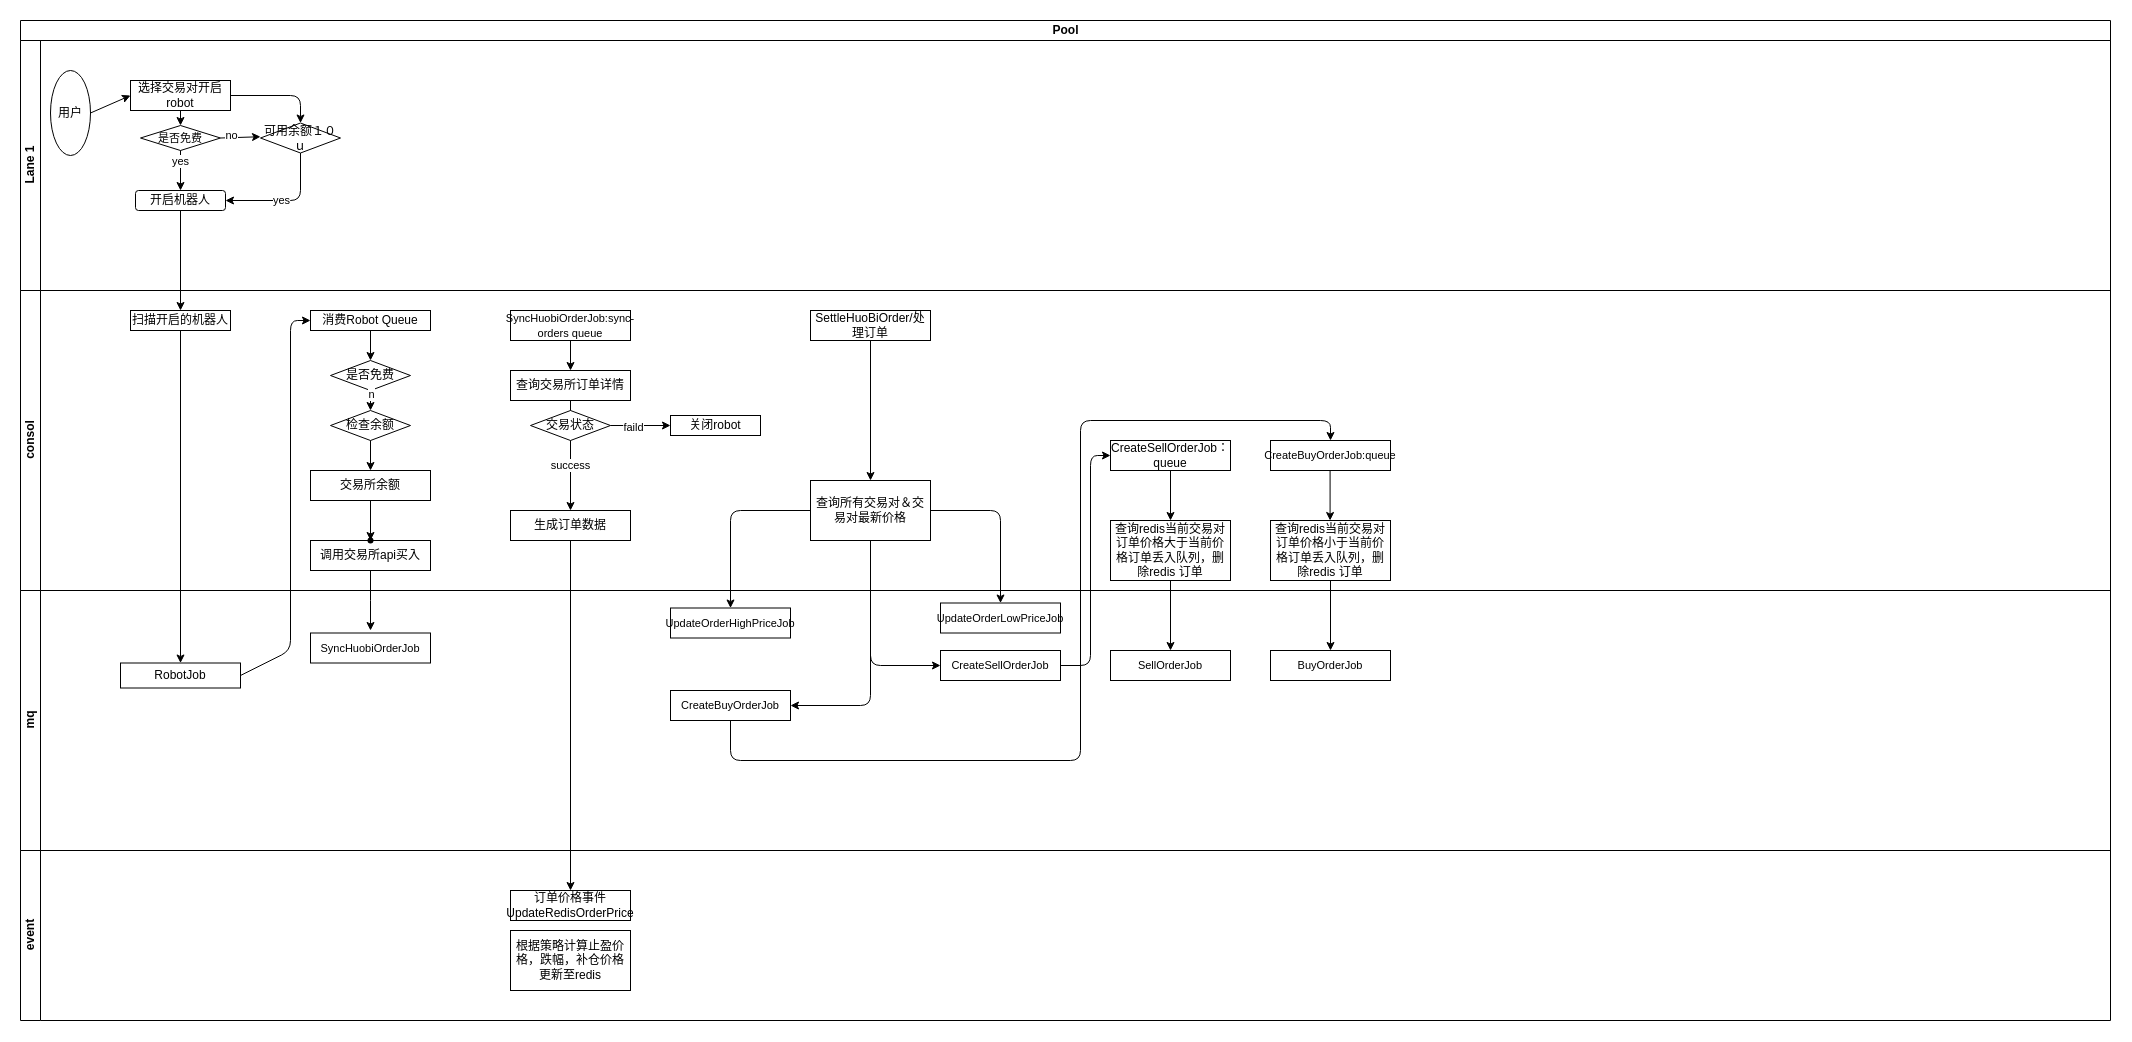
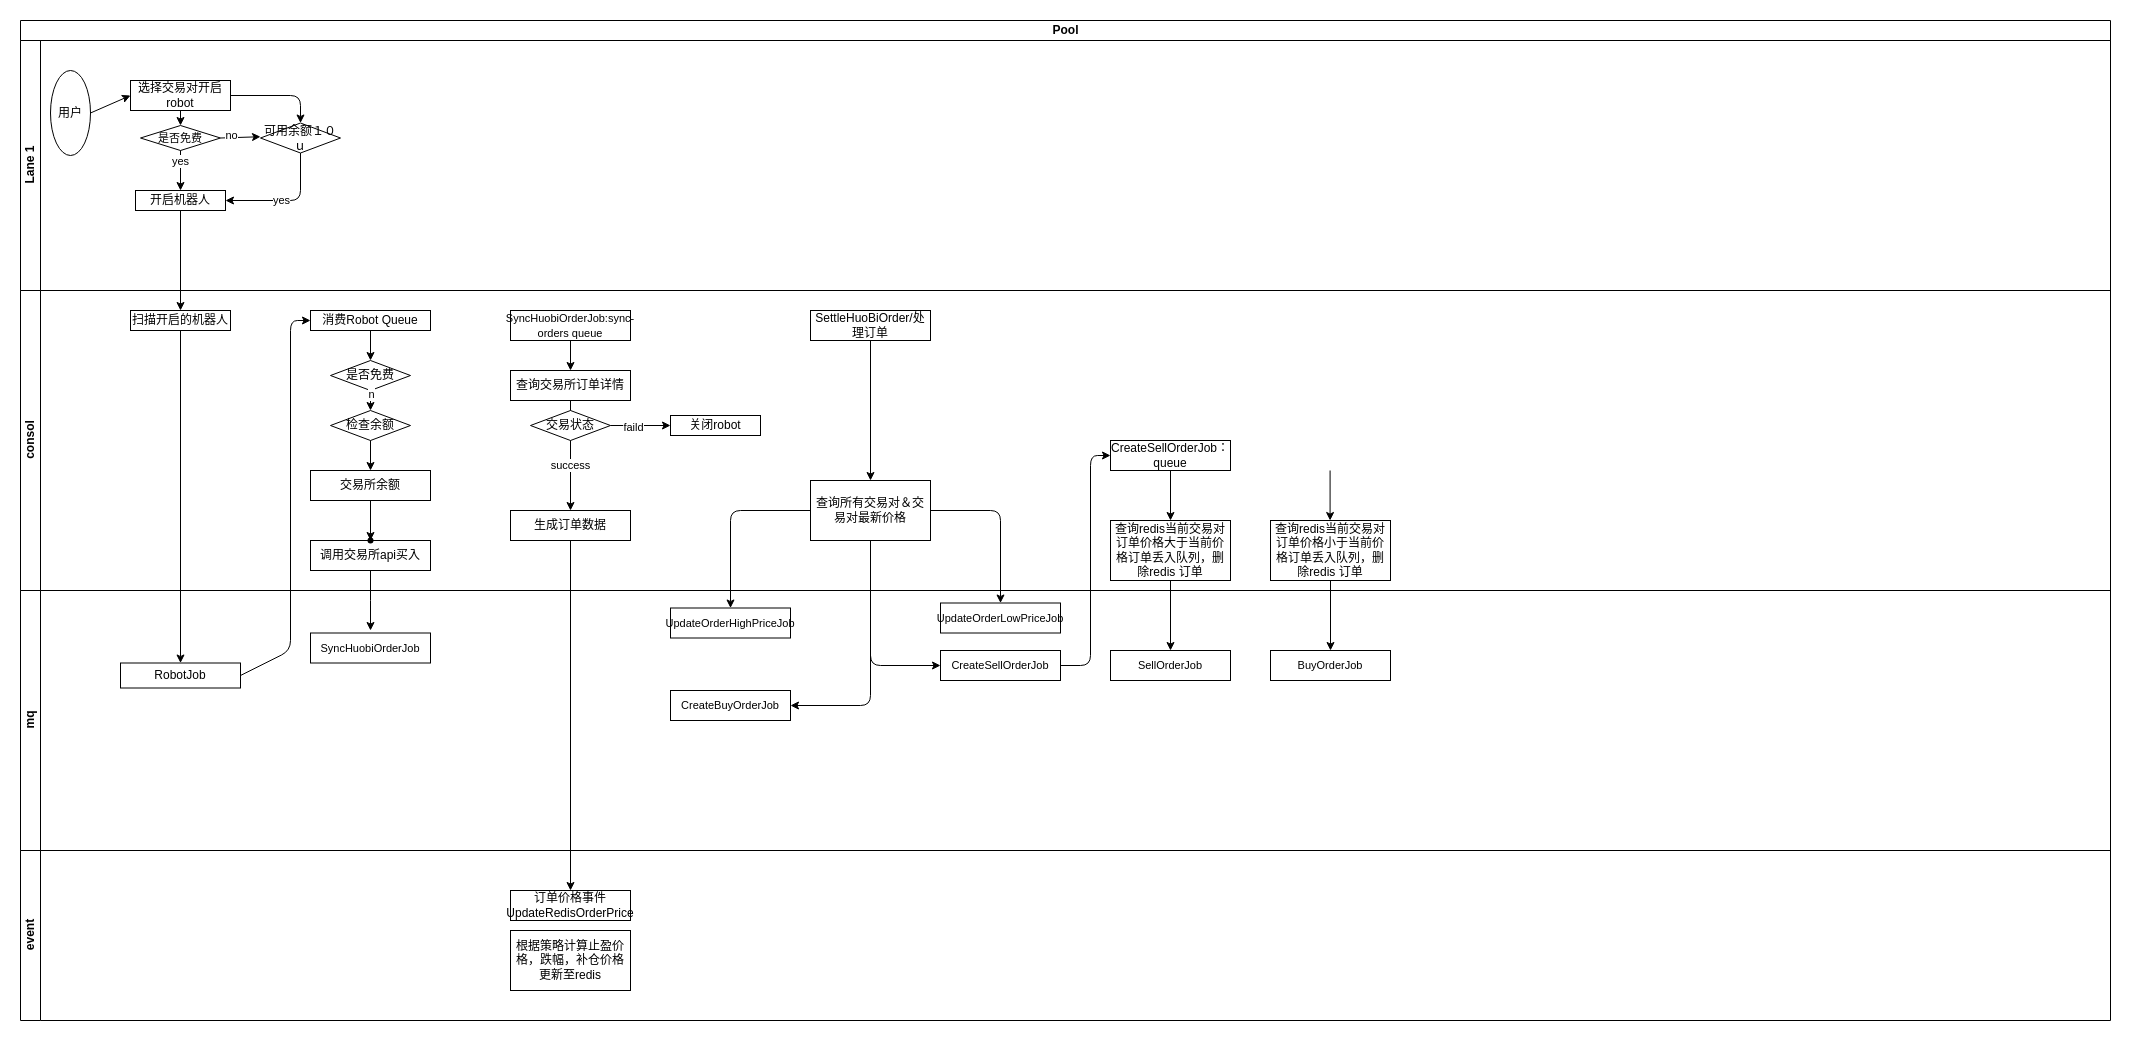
node "开启机器人": shape rounded rectangle -> rectangle
node "CreateBuyOrderJob:queue": removed
edge "CreateBuyOrderJob" -> "CreateBuyOrderJob:queue": removed
